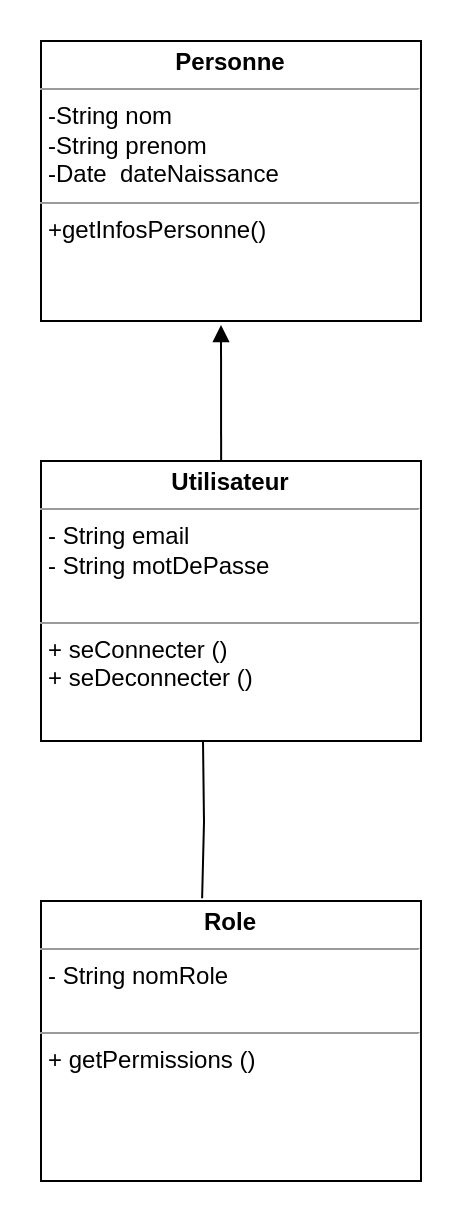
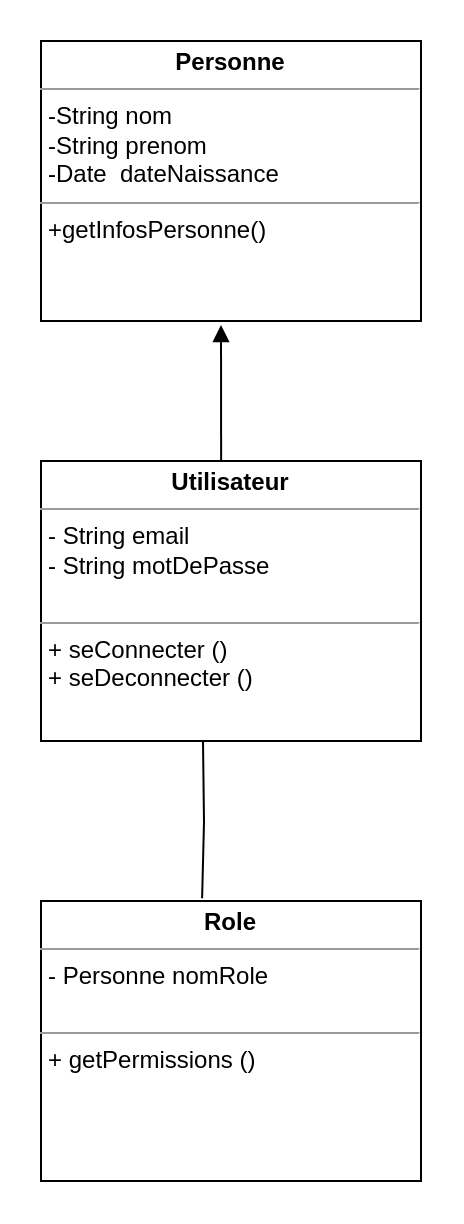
node "Role - String nomRole + getPermissions ()": label "Role - String nomRole + getPermissions ()" -> "Role - Personne nomRole + getPermissions ()"
